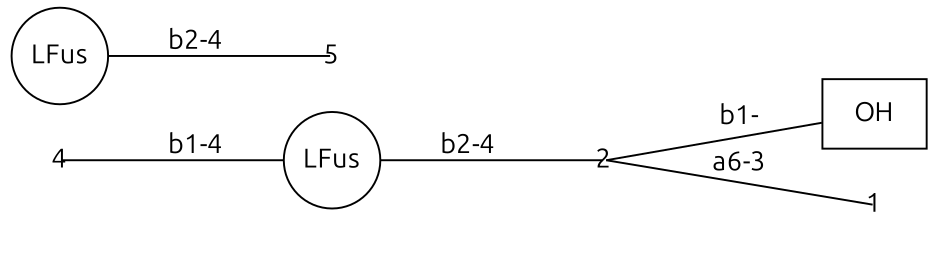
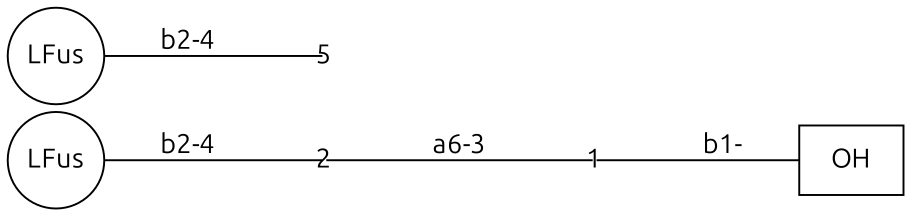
edge "OH" -- "2": now "OH" -- "1"
node "4": removed
